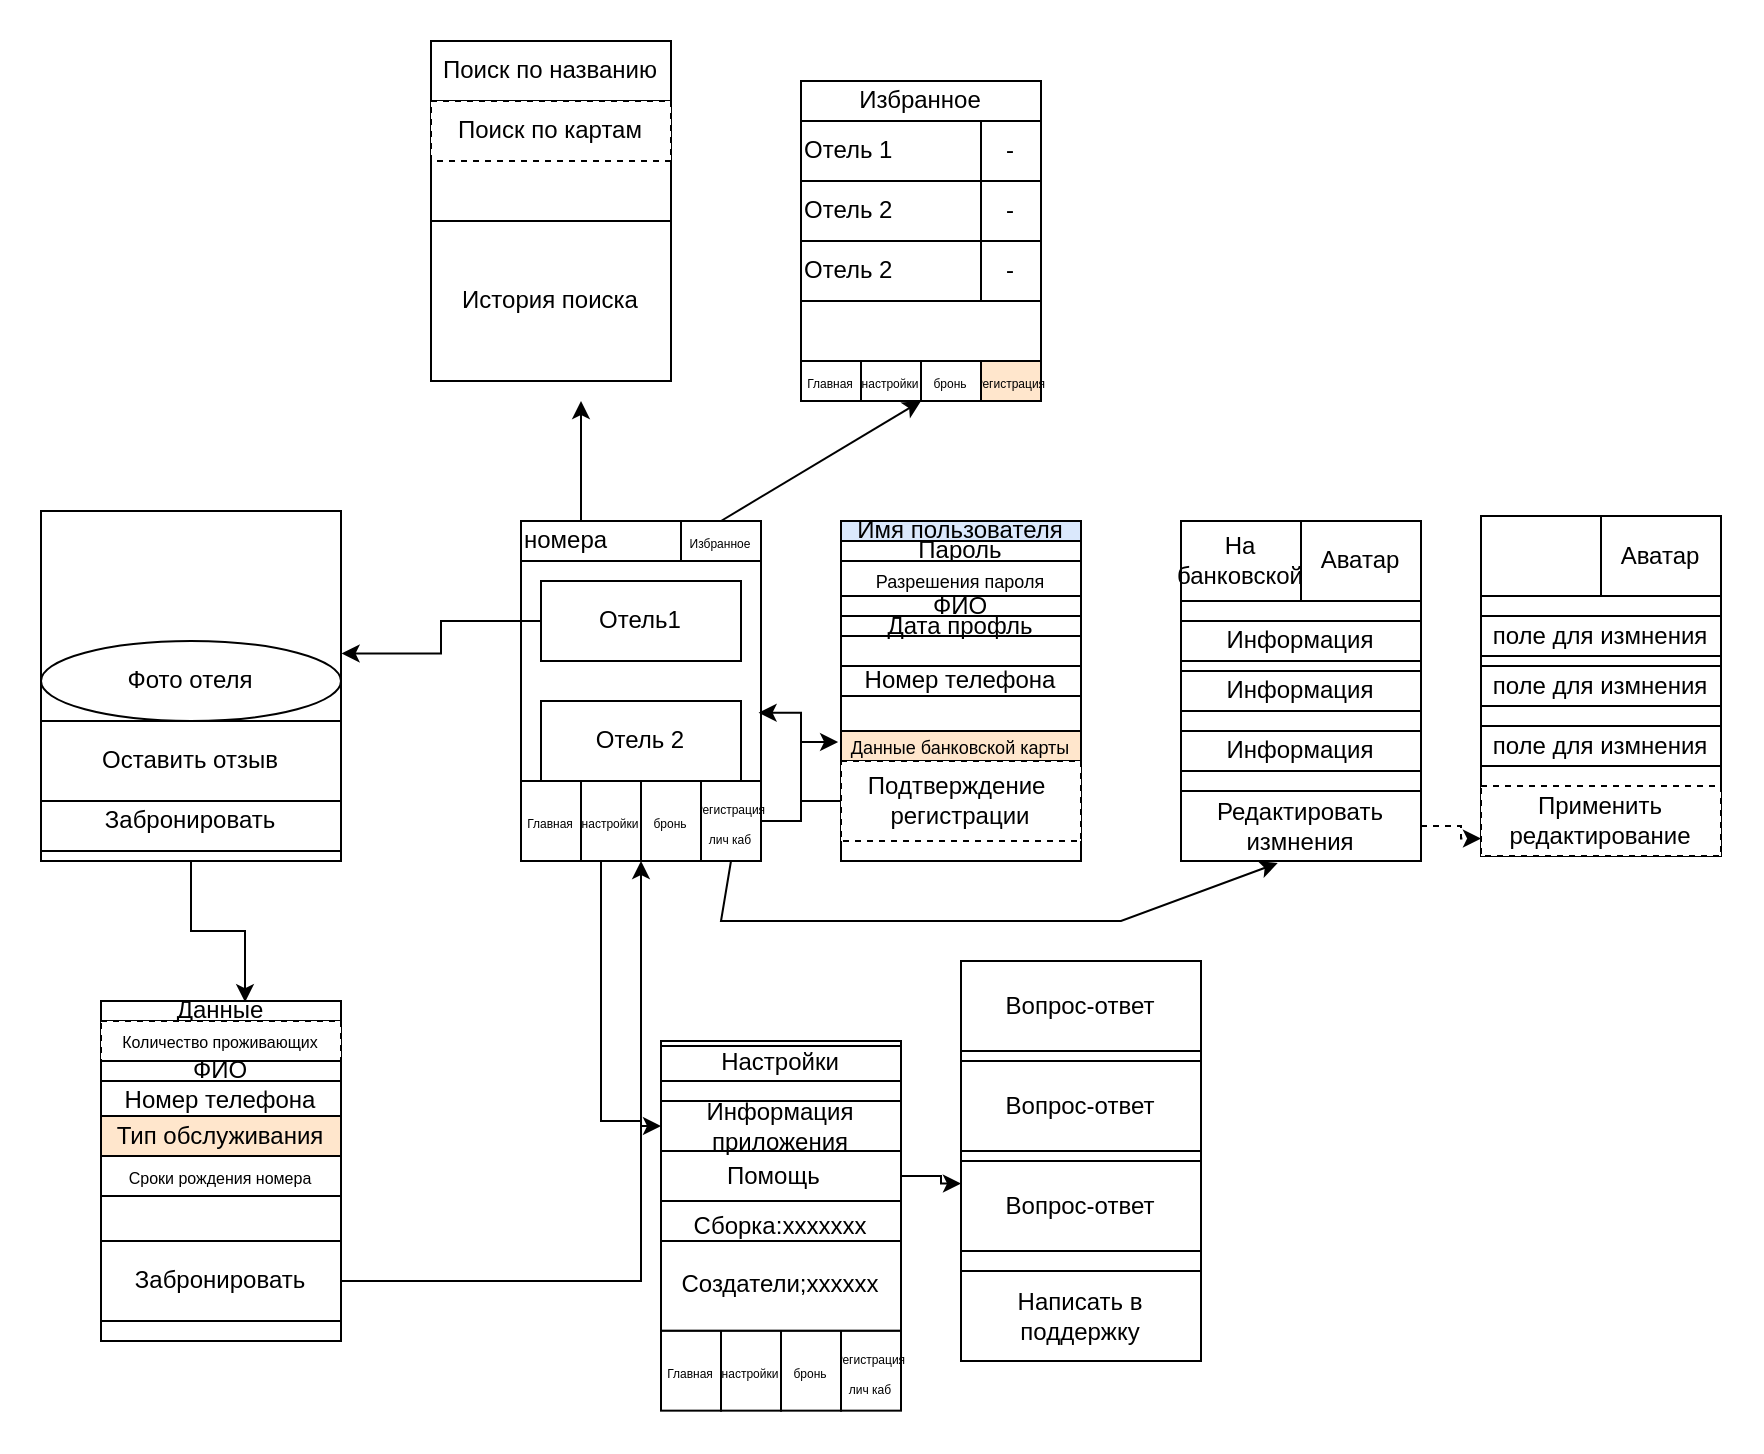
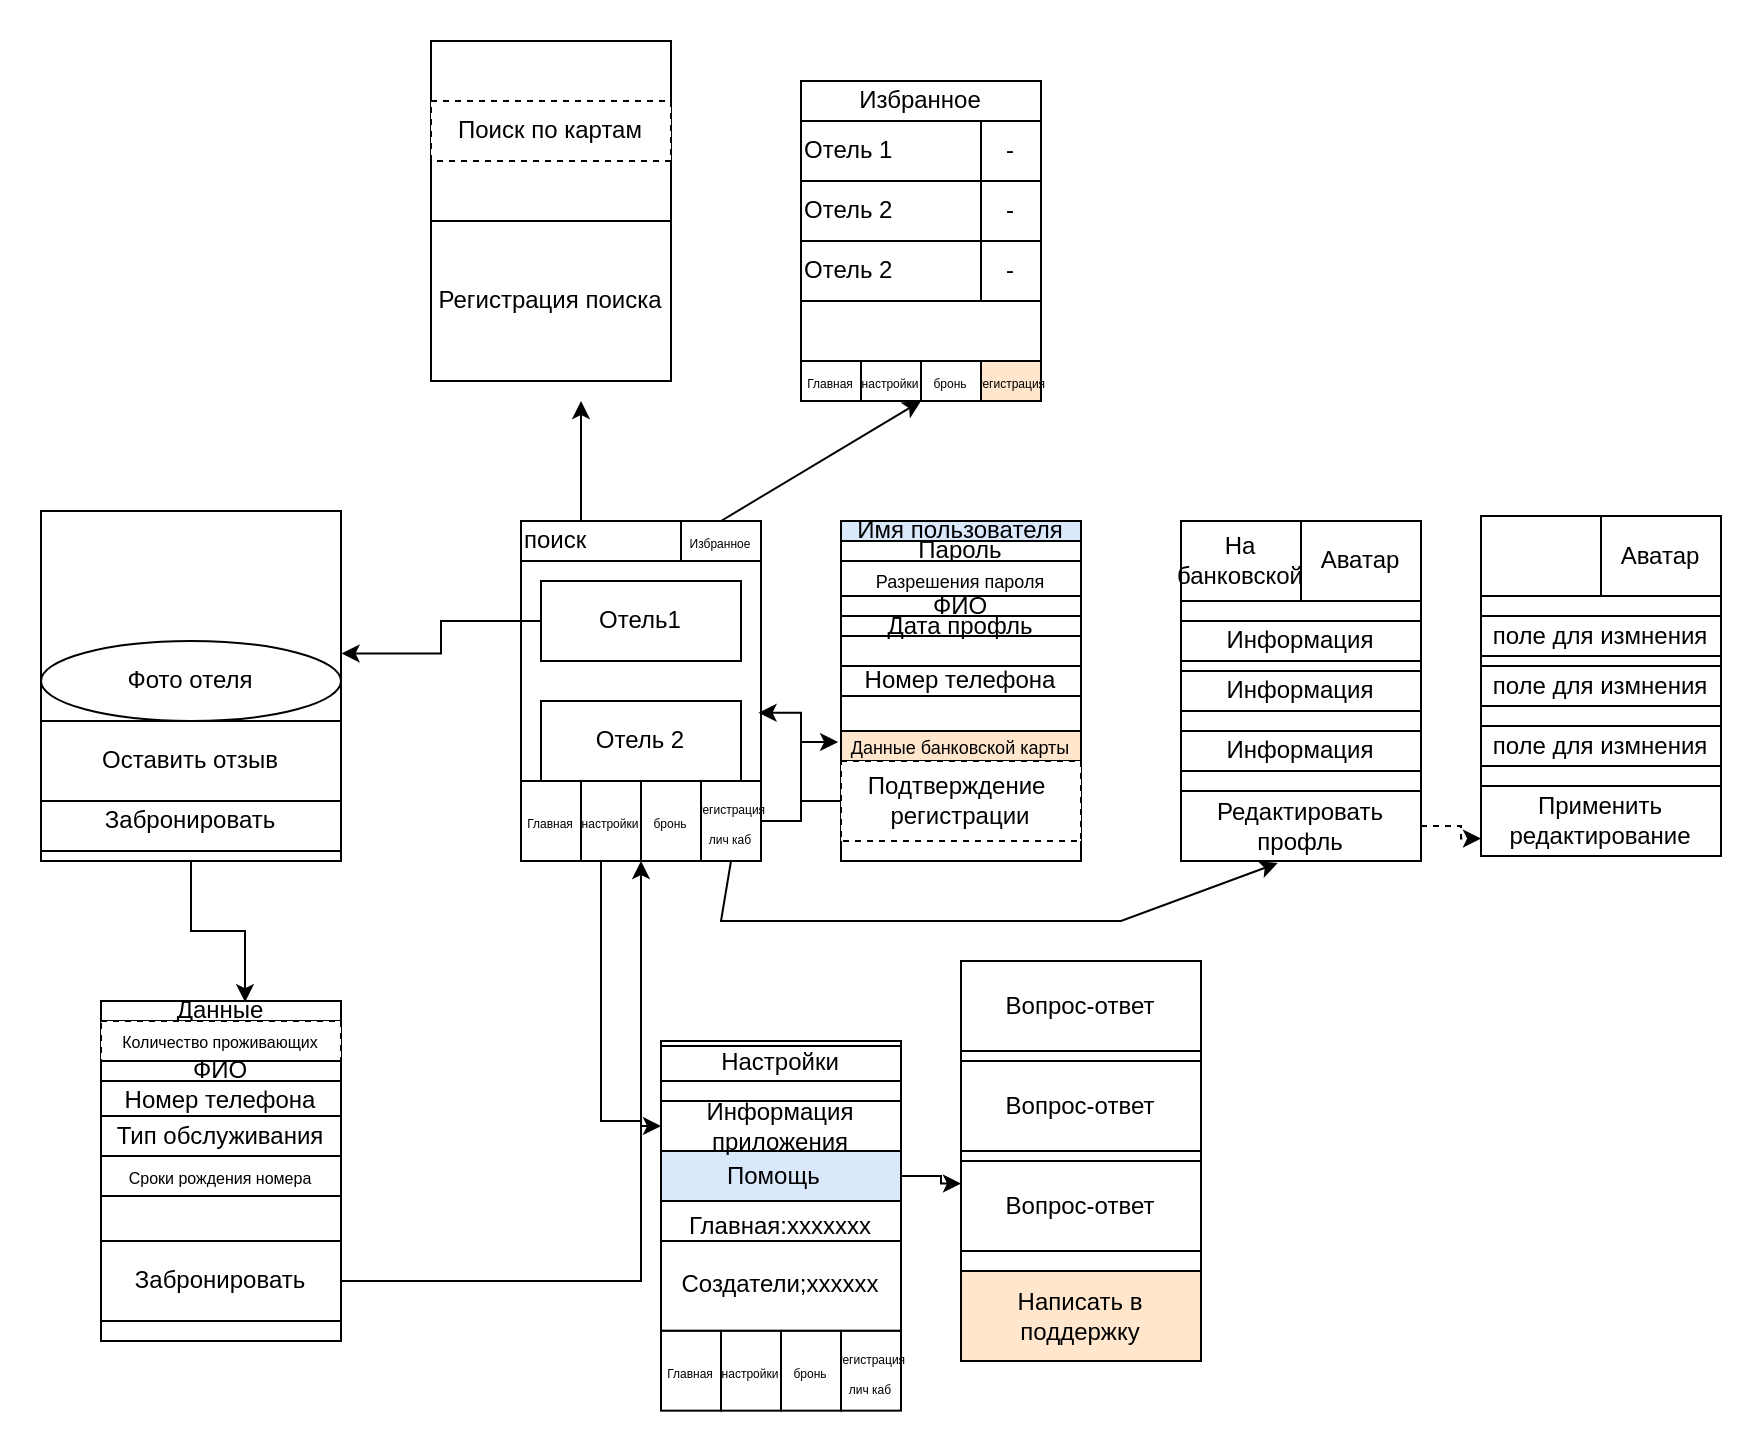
node "Поиск по названию": removed
node "История поиска": label "История поиска" -> "Регистрация поиска"
node "номера": label "номера" -> "поиск"
node "Применить редактирование": style dashed -> solid
node "Редактировать измнения": label "Редактировать измнения" -> "Редактировать профль"
node "Тип обслуживания": fillcolor #ffe6cc -> #ffffff
node "Помощь": fillcolor #ffffff -> #dae8fc
node "Сборка:xxxxxxx": label "Сборка:xxxxxxx" -> "Главная:xxxxxxx"
node "Написать в поддержку": fillcolor #ffffff -> #ffe6cc
